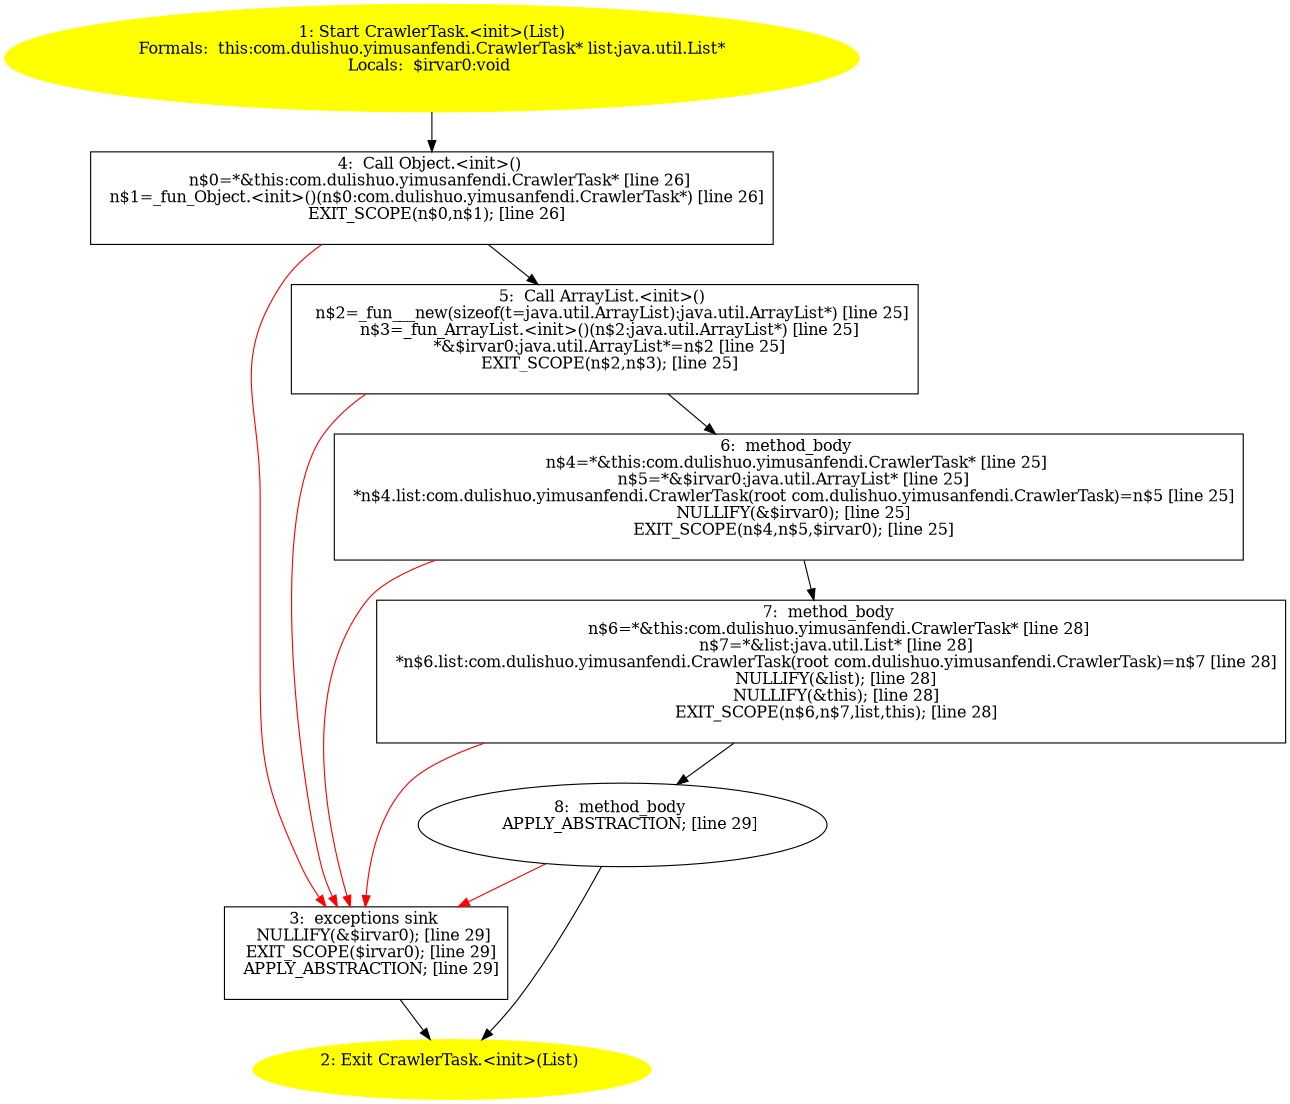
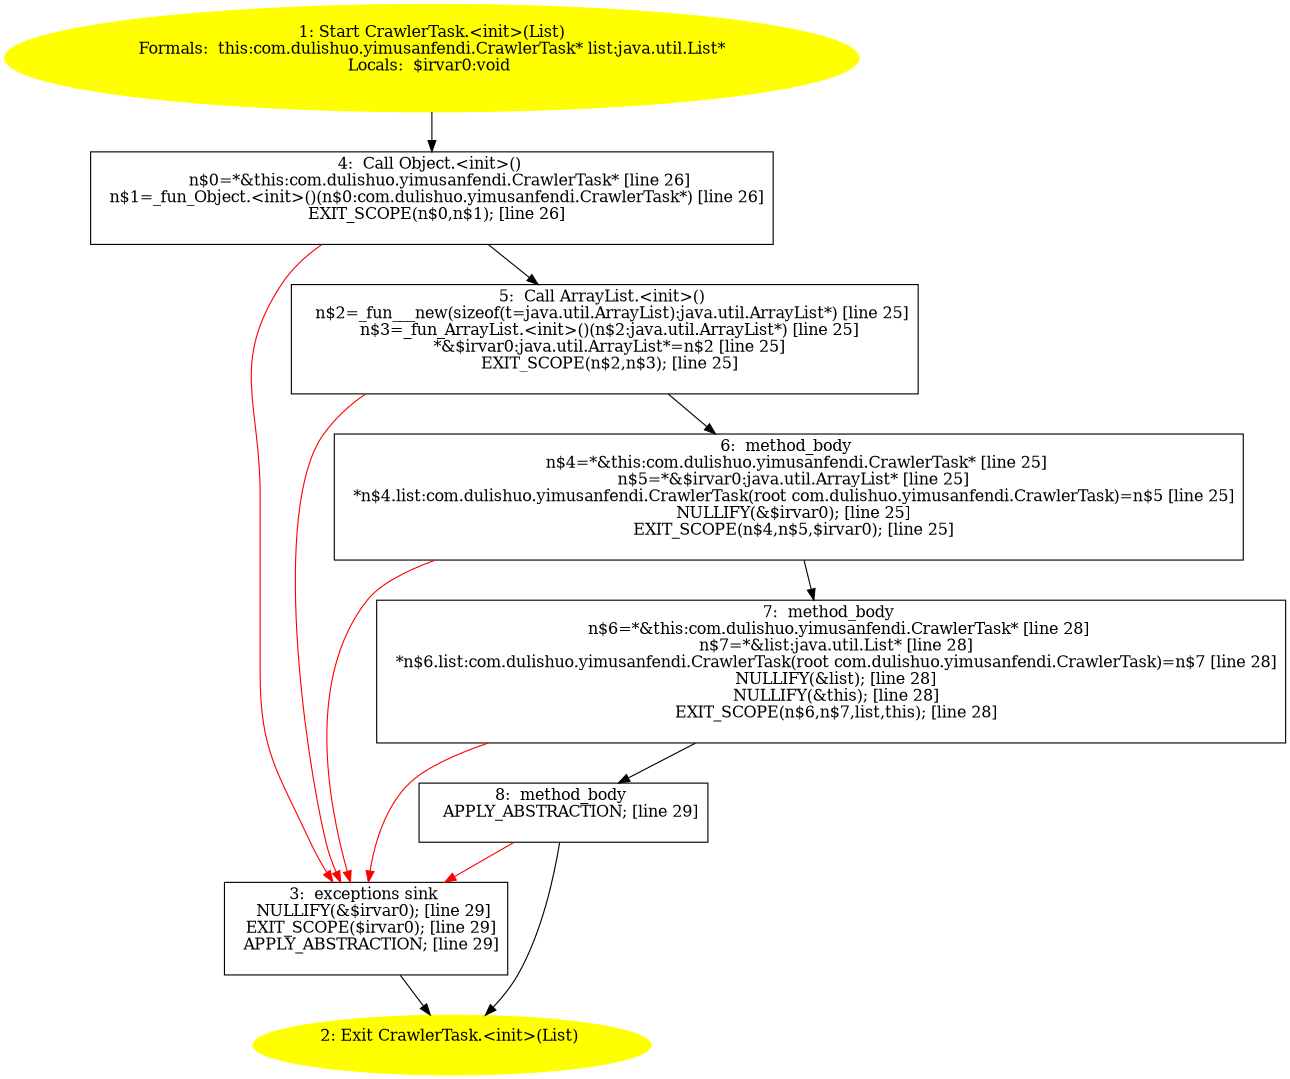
node "8:  method_body APPLY_ABSTRACTION; [line 29]": shape ellipse -> box
